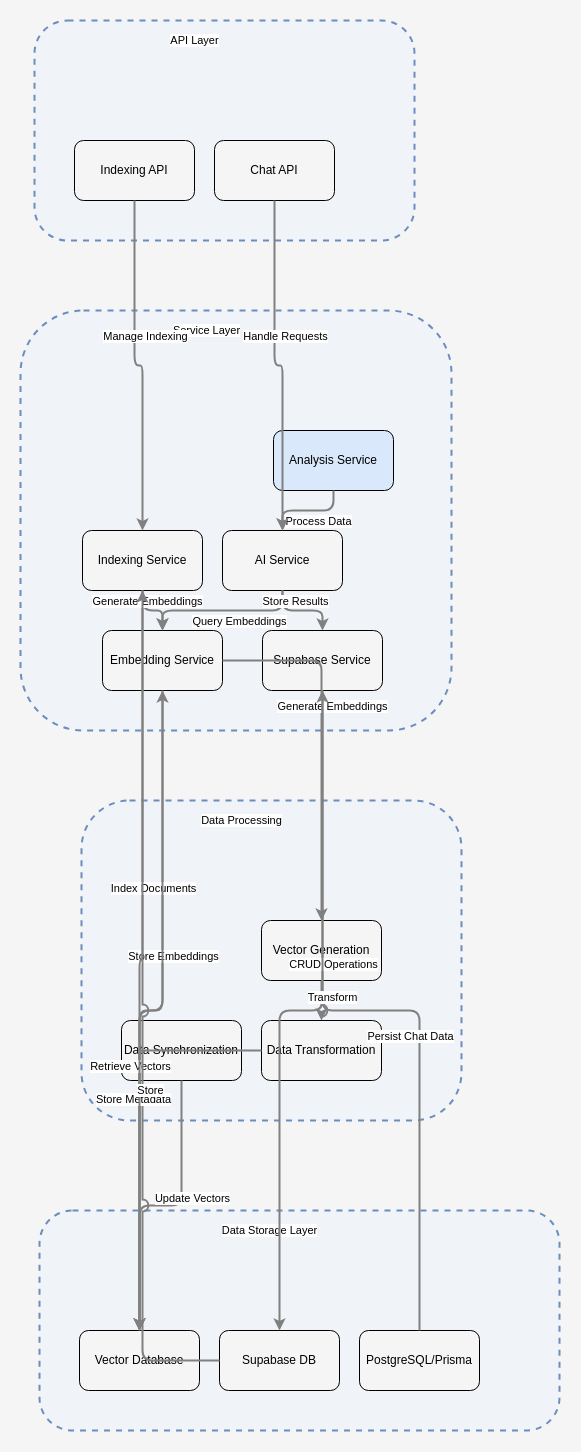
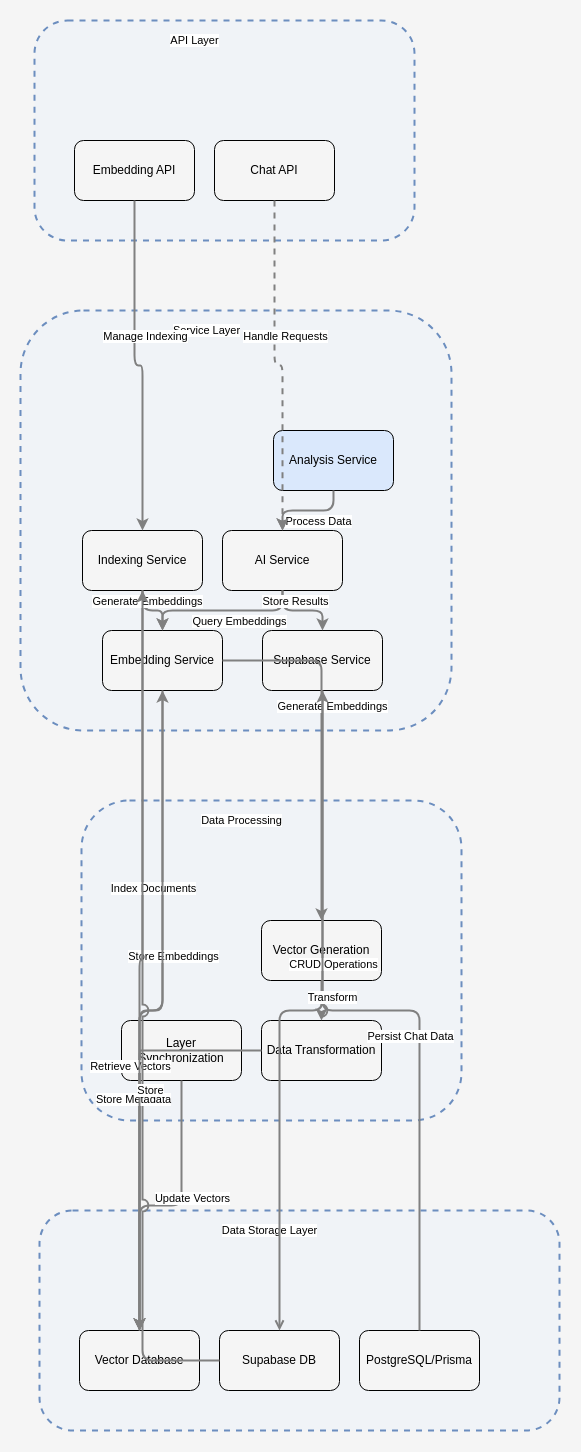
node "Indexing API": label "Indexing API" -> "Embedding API"
edge "Chat API" -> "AI Service": style solid -> dashed
node "Data Synchronization": label "Data Synchronization" -> "Layer Synchronization"
edge "Supabase Service" -> "Supabase DB": arrowhead classic -> open
